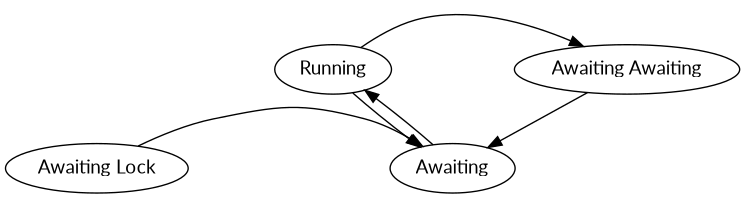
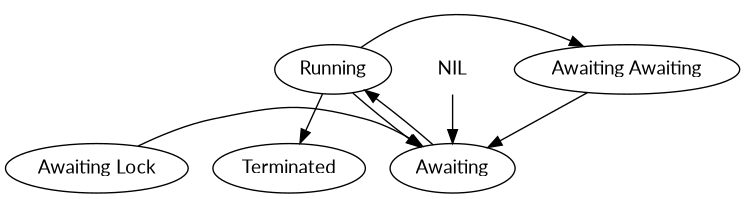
node "NIL": added
node "Terminated": added
